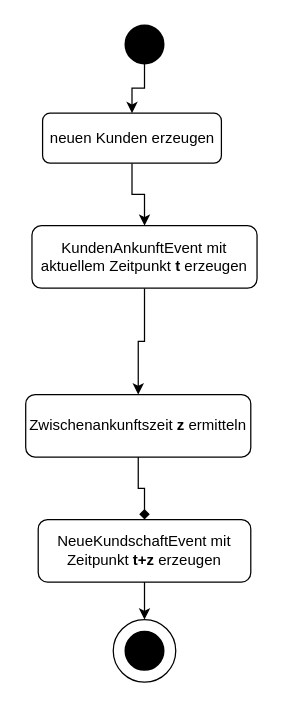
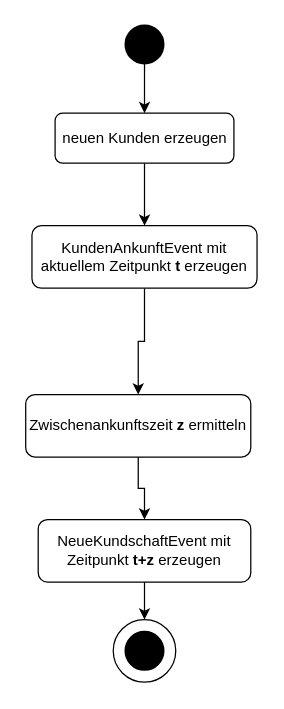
node "neuen Kunden erzeugen": moved (132, 138) -> (144, 138)
edge "Zwischenankunftszeit z ermitteln" -> "NeueKundschaftEvent mit Zeitpunkt t+z erzeugen": arrowhead diamond -> classic
